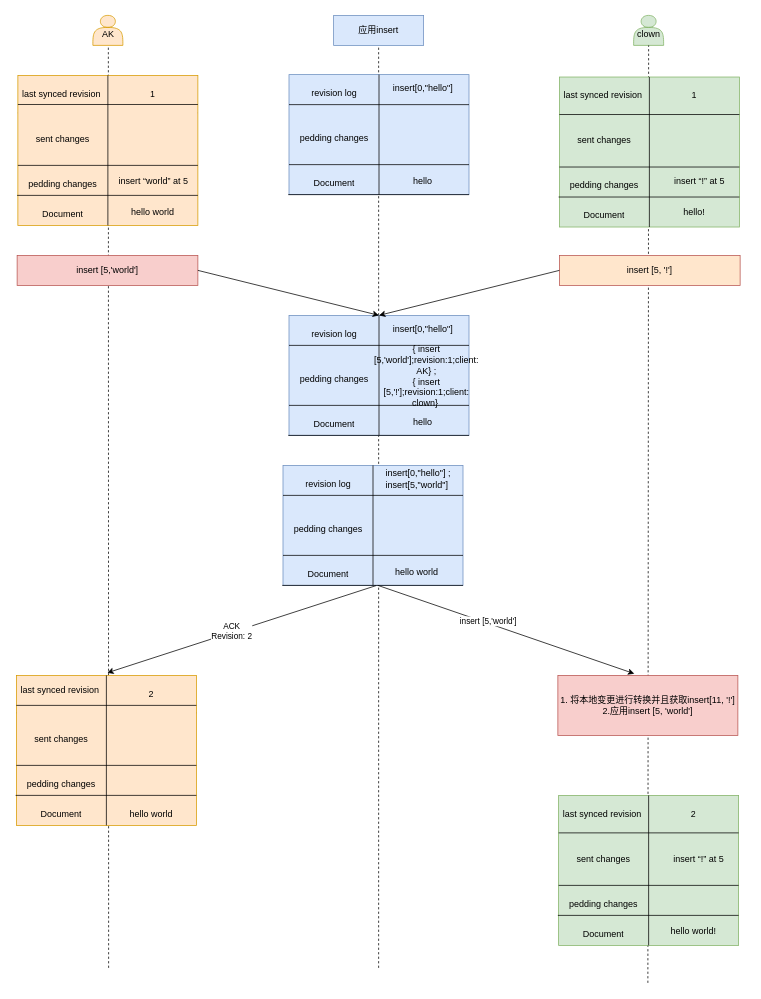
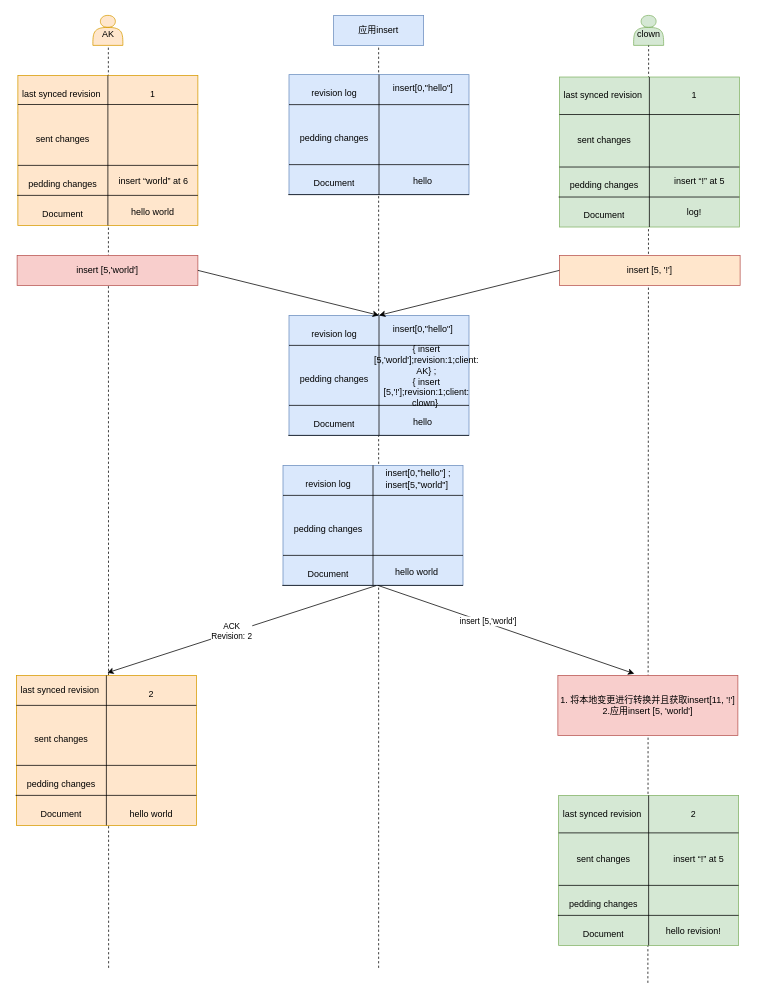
node "insert “world” at 5": label "insert “world” at 5" -> "insert “world” at 6"
node "hello!": label "hello!" -> "log!"
node "hello world!": label "hello world!" -> "hello revision!"
